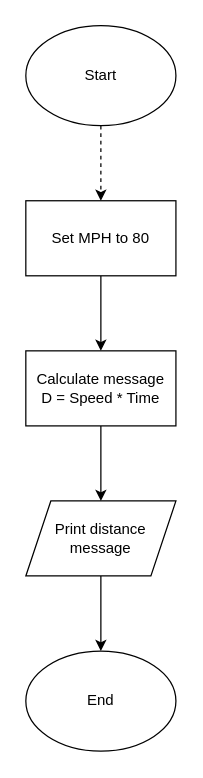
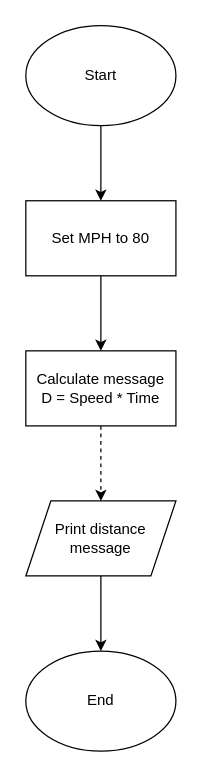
edge "Start" -> "Set MPH to 80": style dashed -> solid
edge "Calculate message D = Speed * Time" -> "Print distance message": style solid -> dashed
